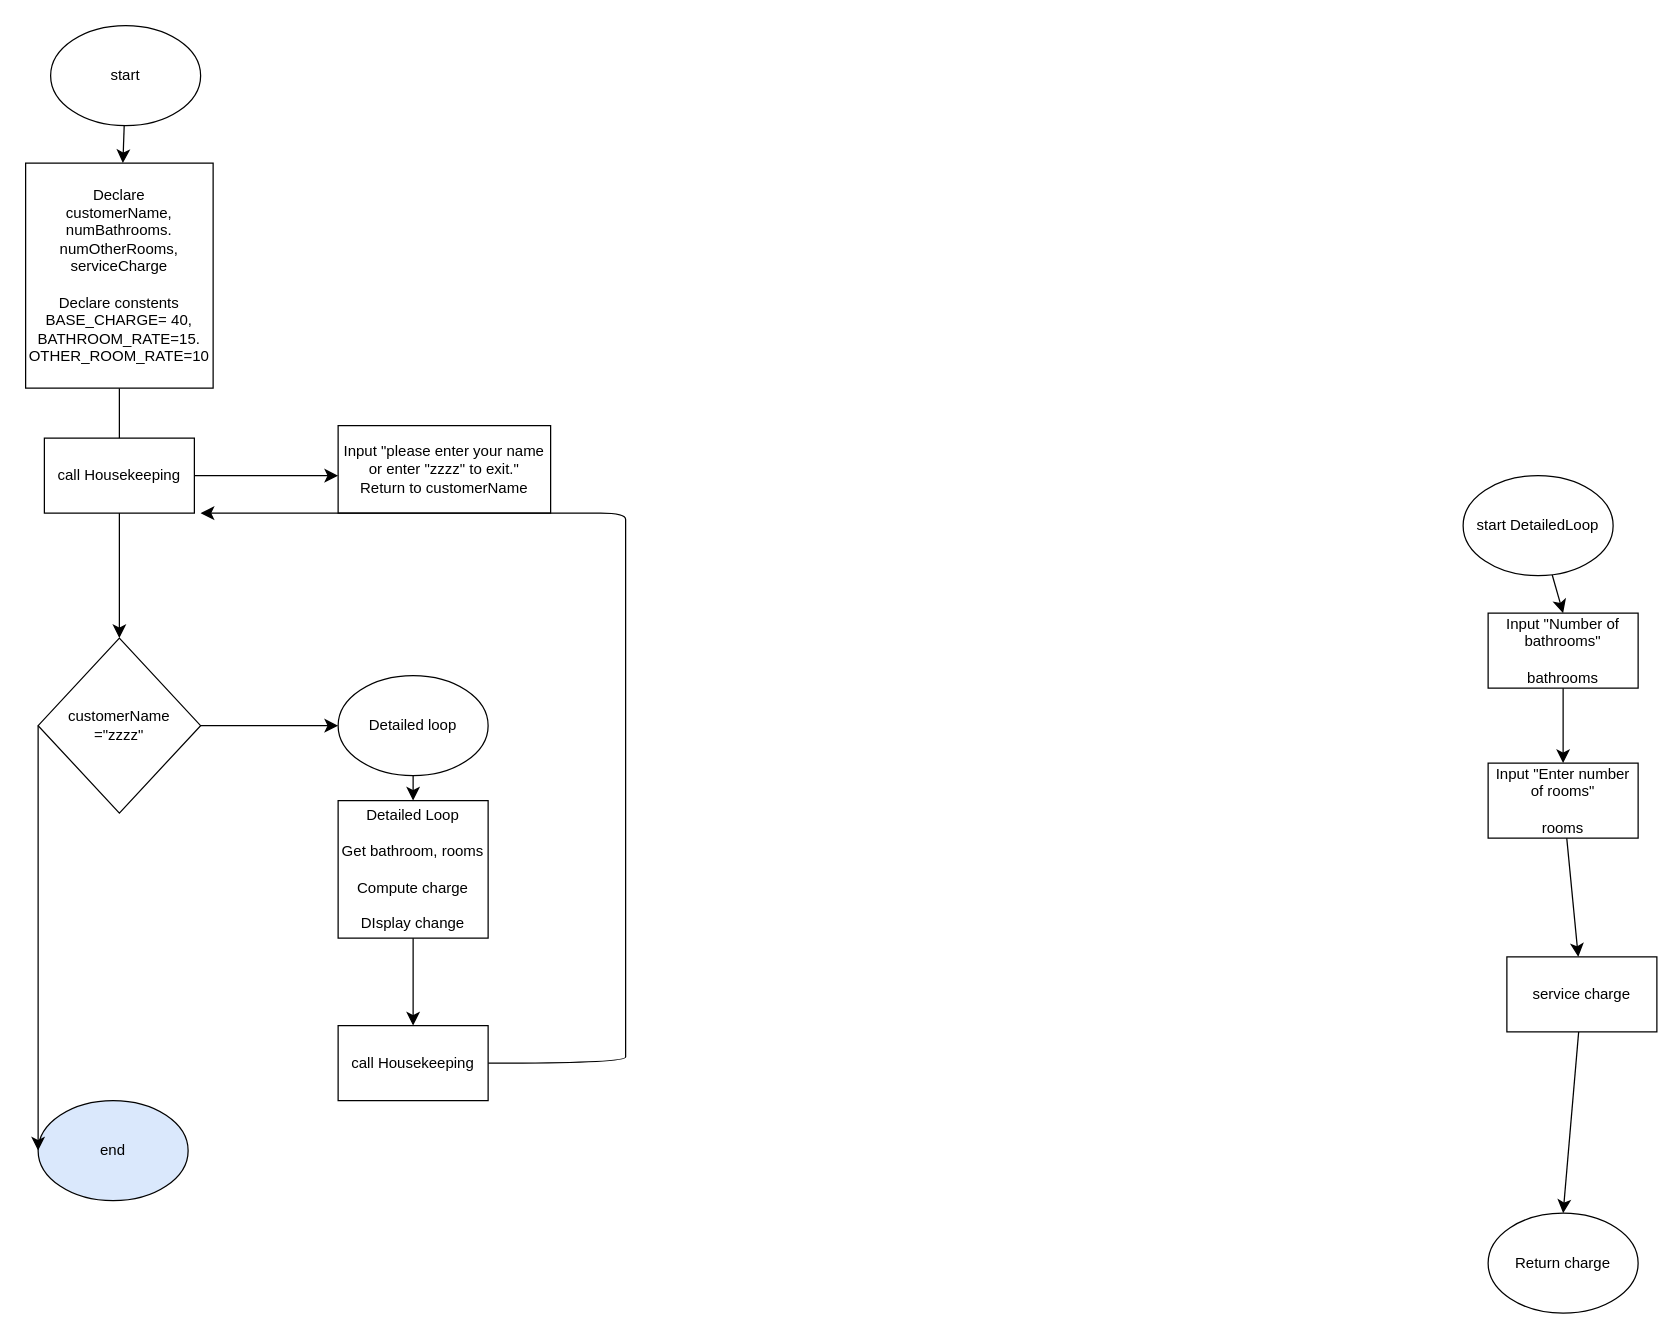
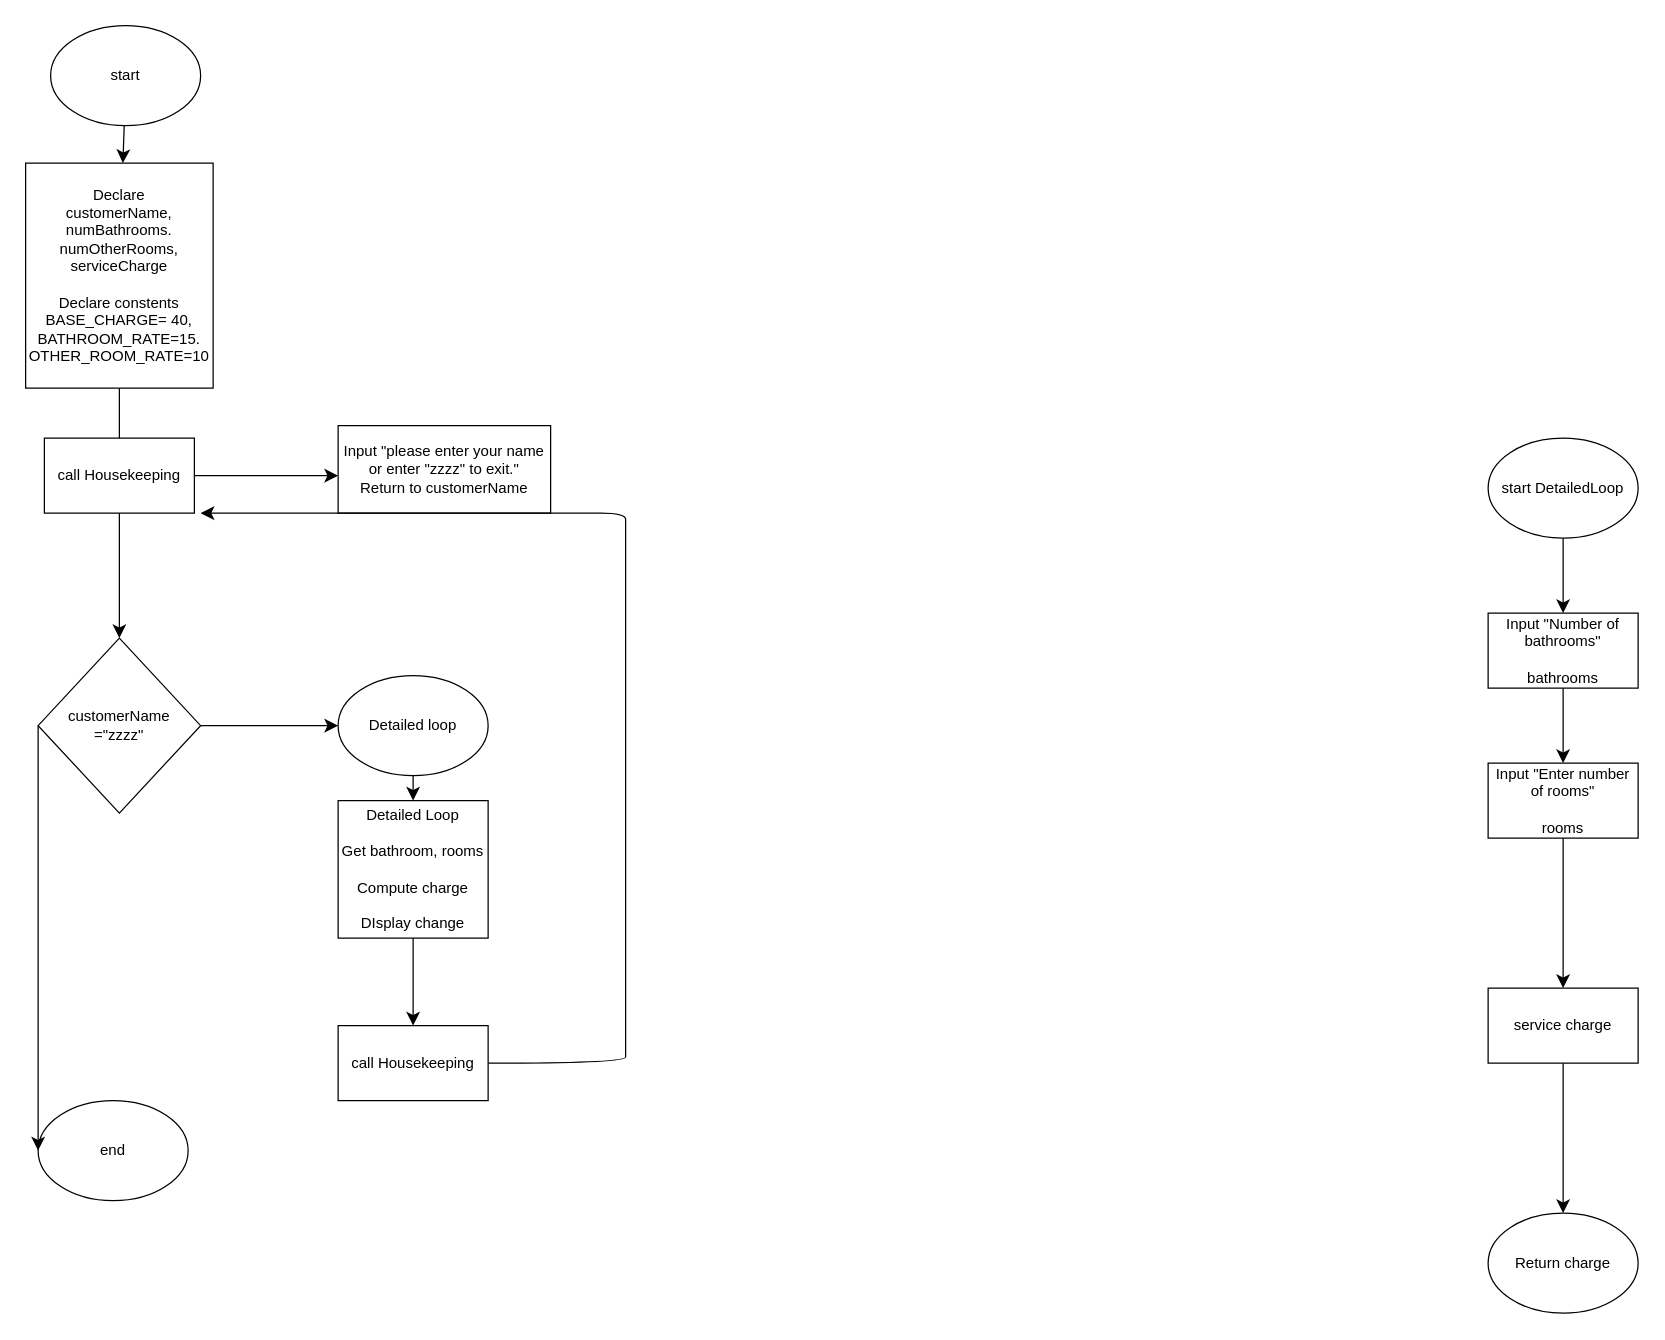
node "start DetailedLoop": moved (1538, 526) -> (1563, 488)
node "service charge": moved (1582, 994) -> (1563, 1026)
node "end": fillcolor #dae8fc -> #ffffff
